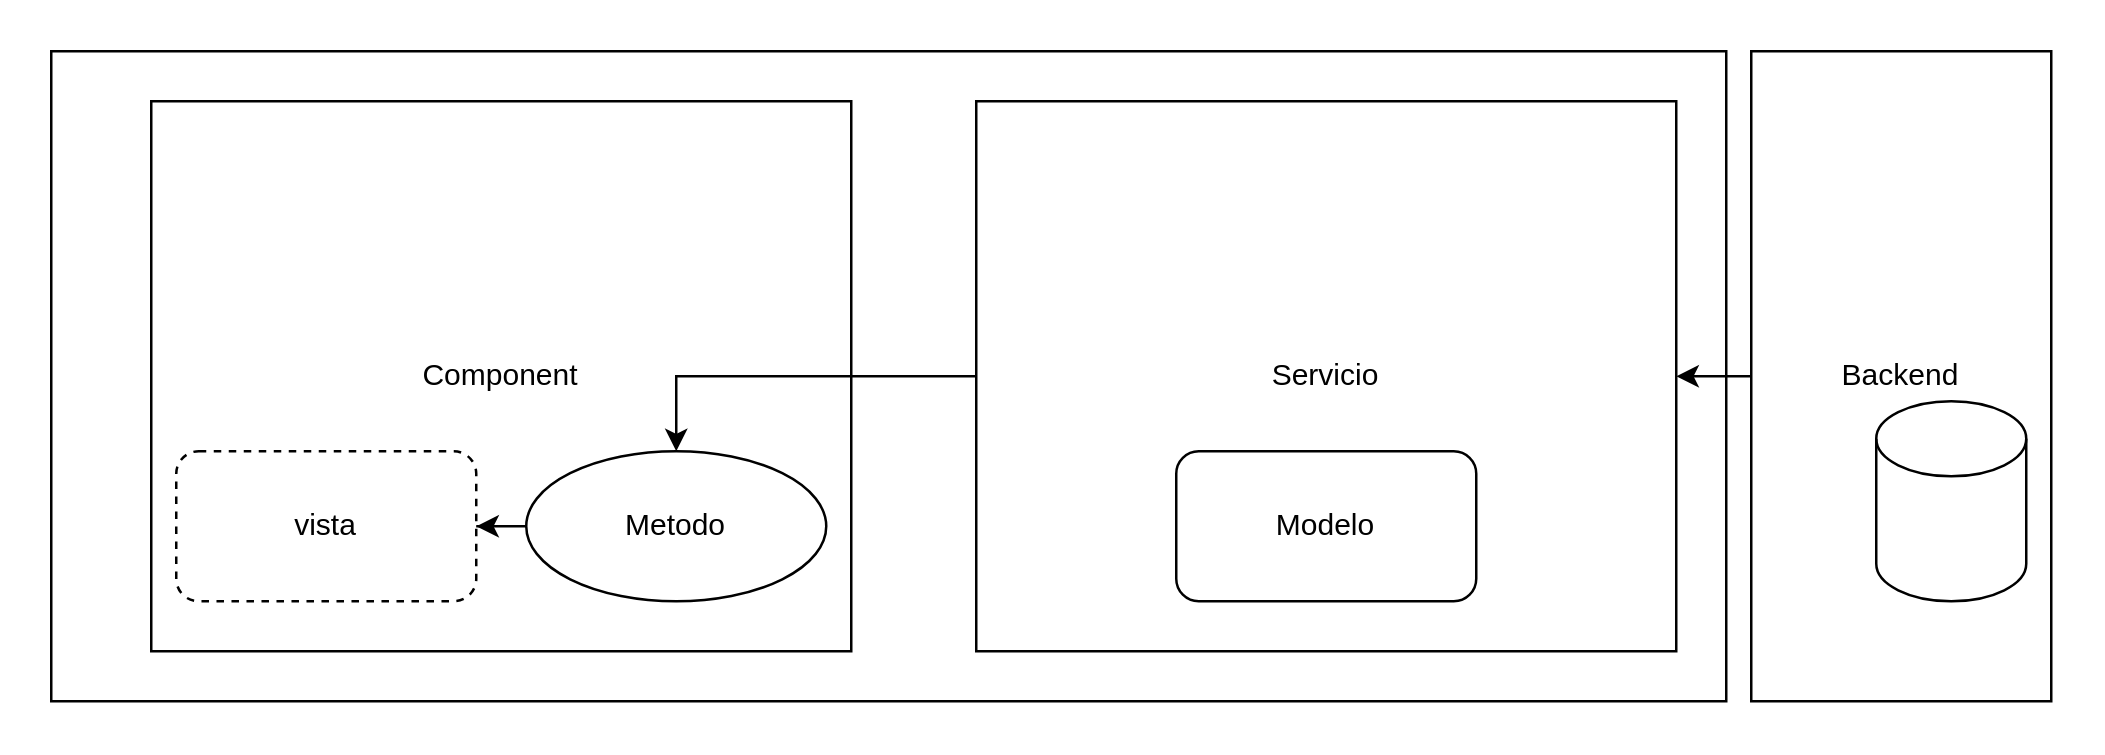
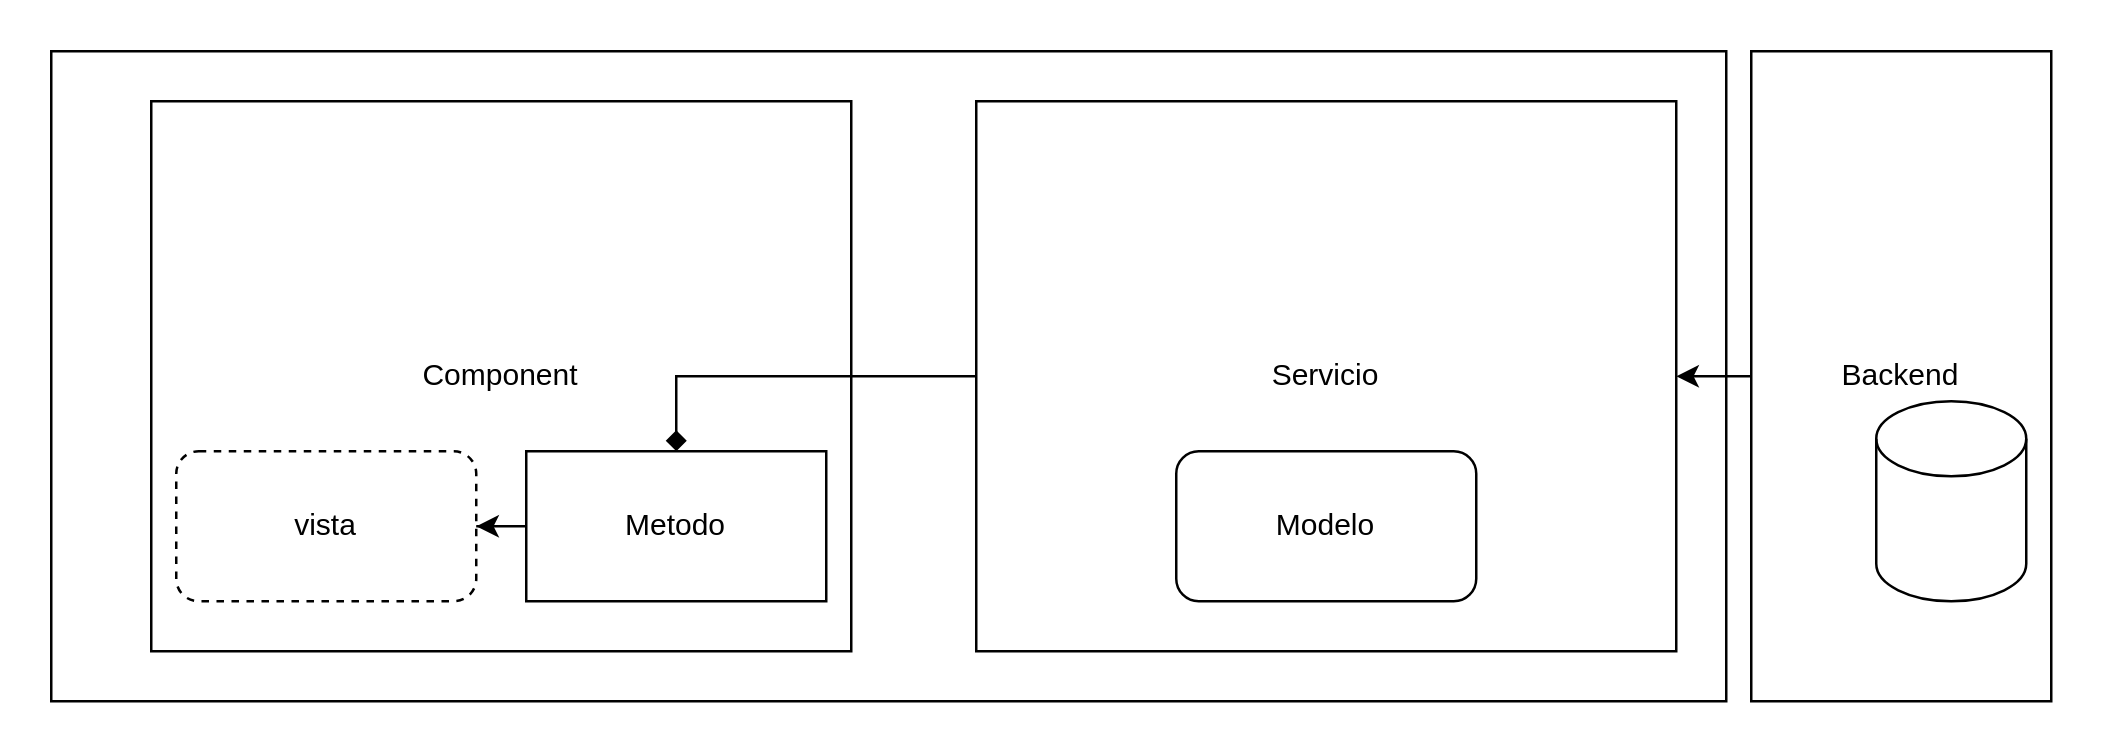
edge "Servicio" -> "Metodo": arrowhead classic -> diamond
node "Metodo": shape ellipse -> rectangle
